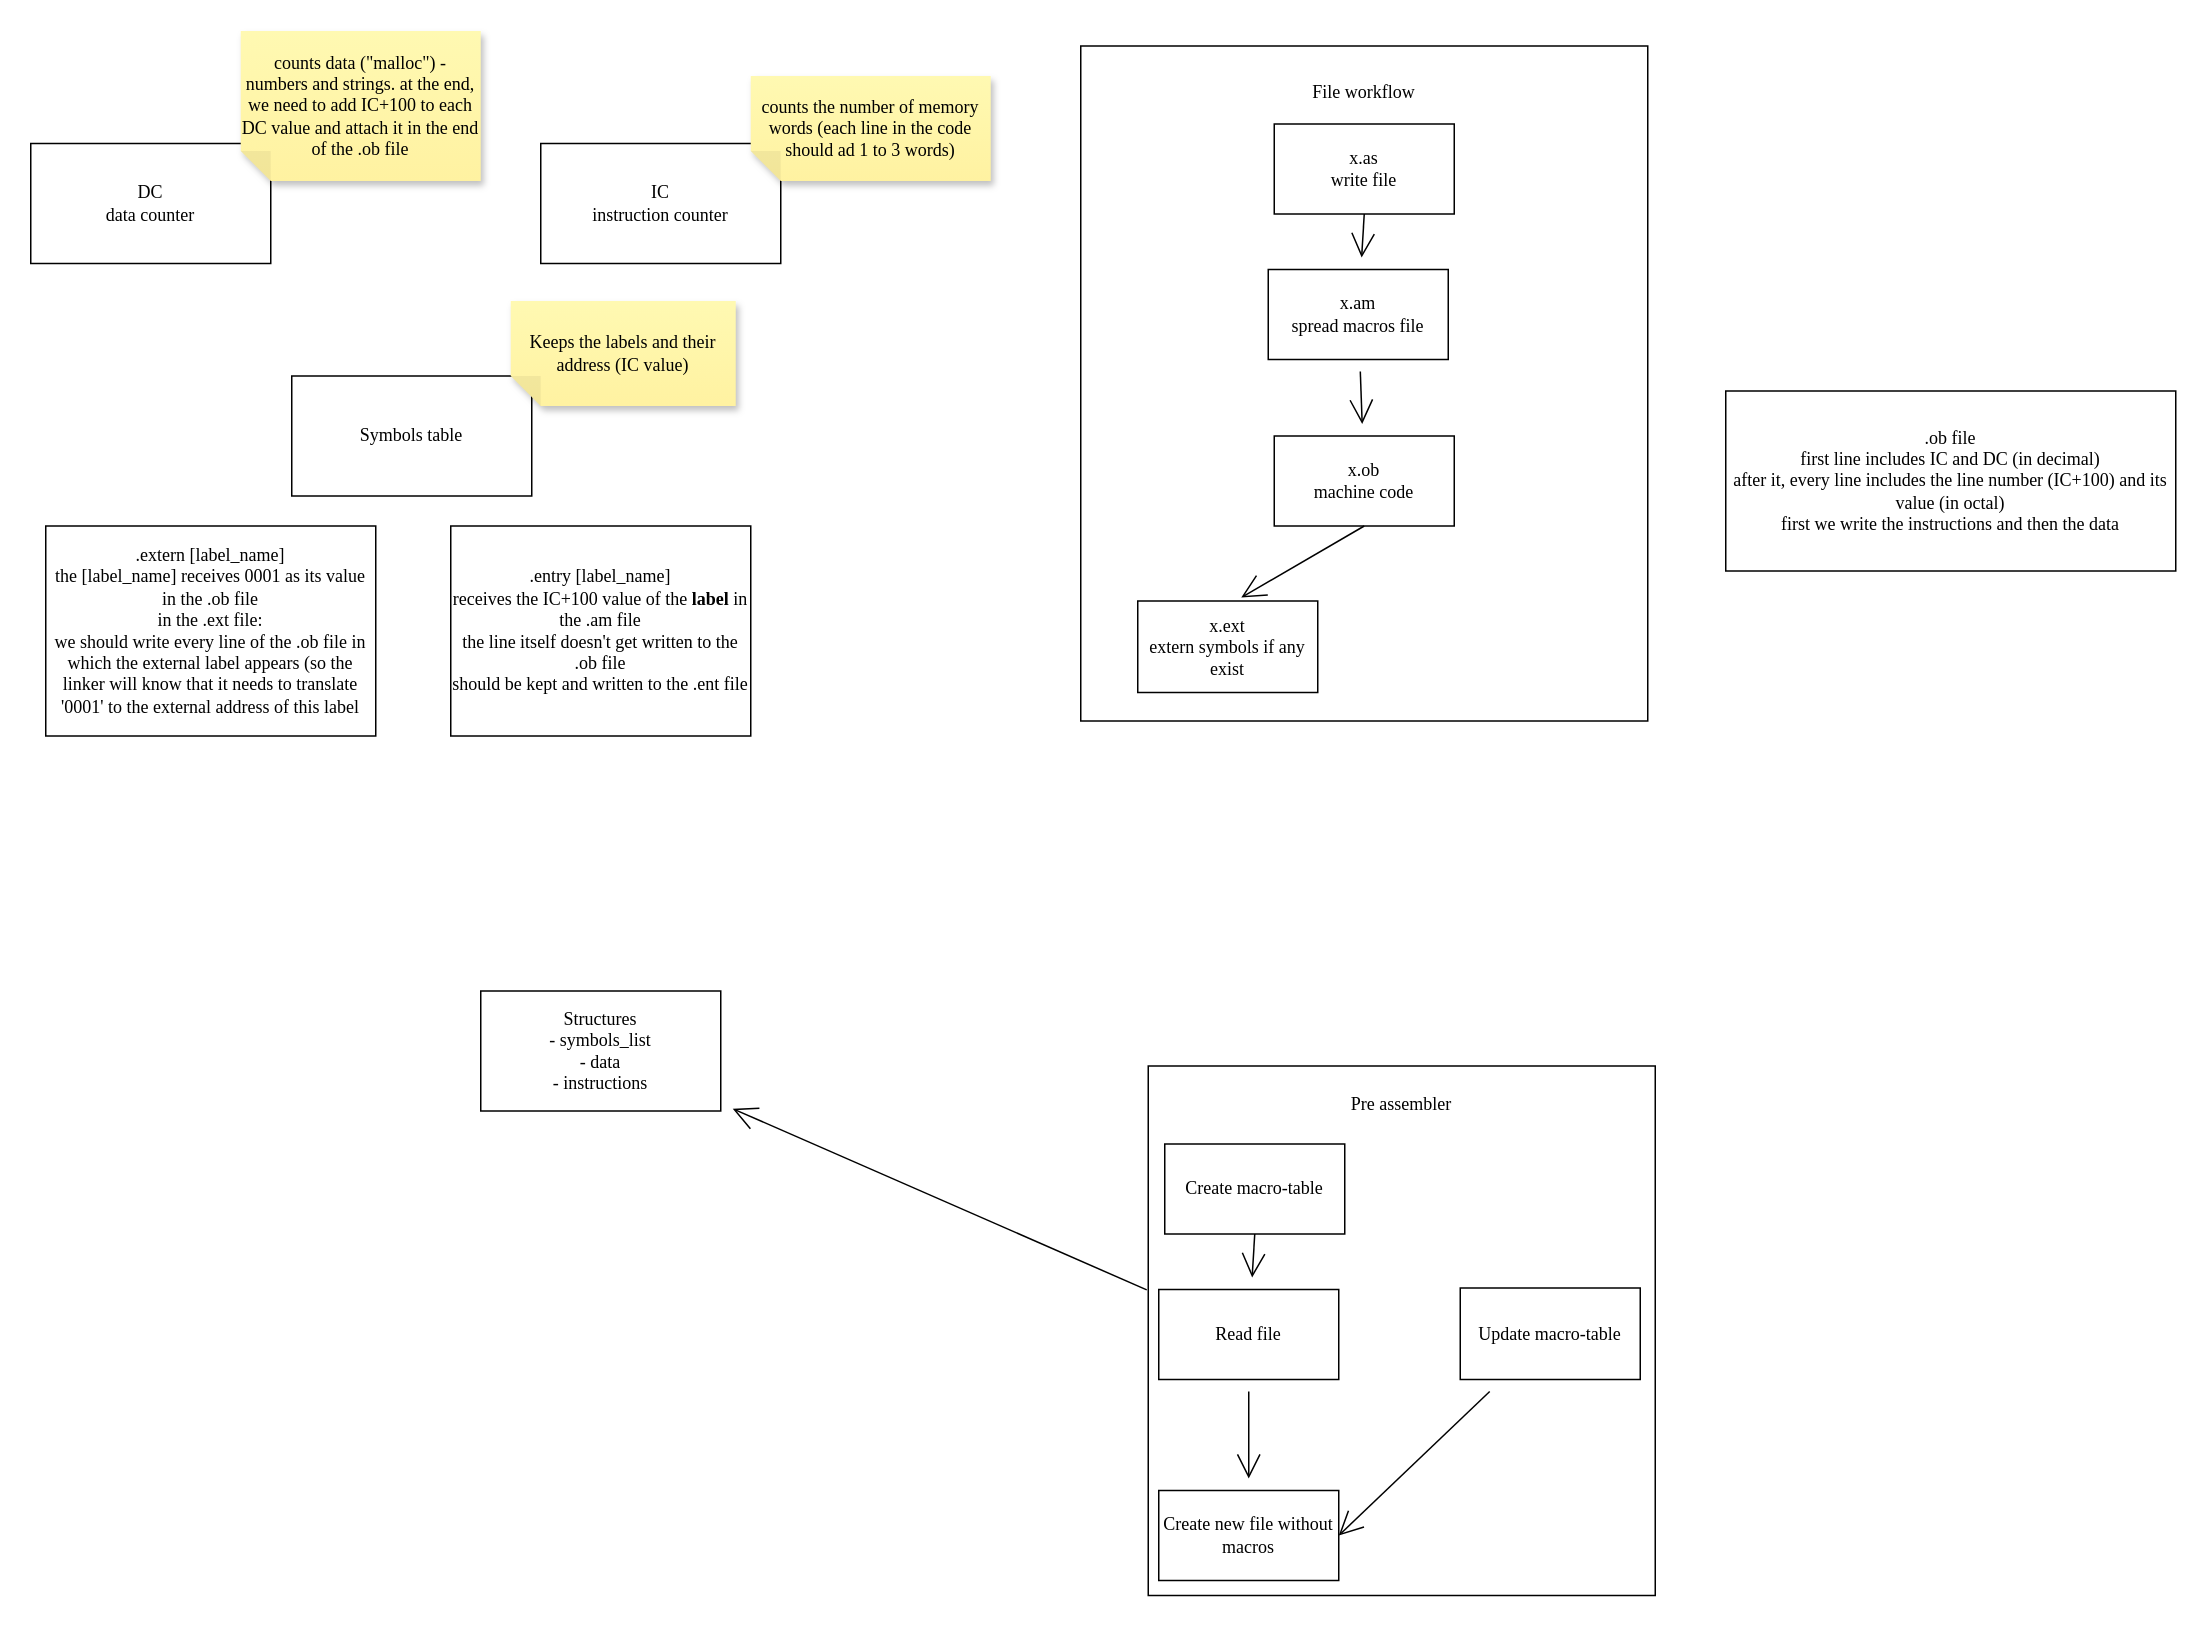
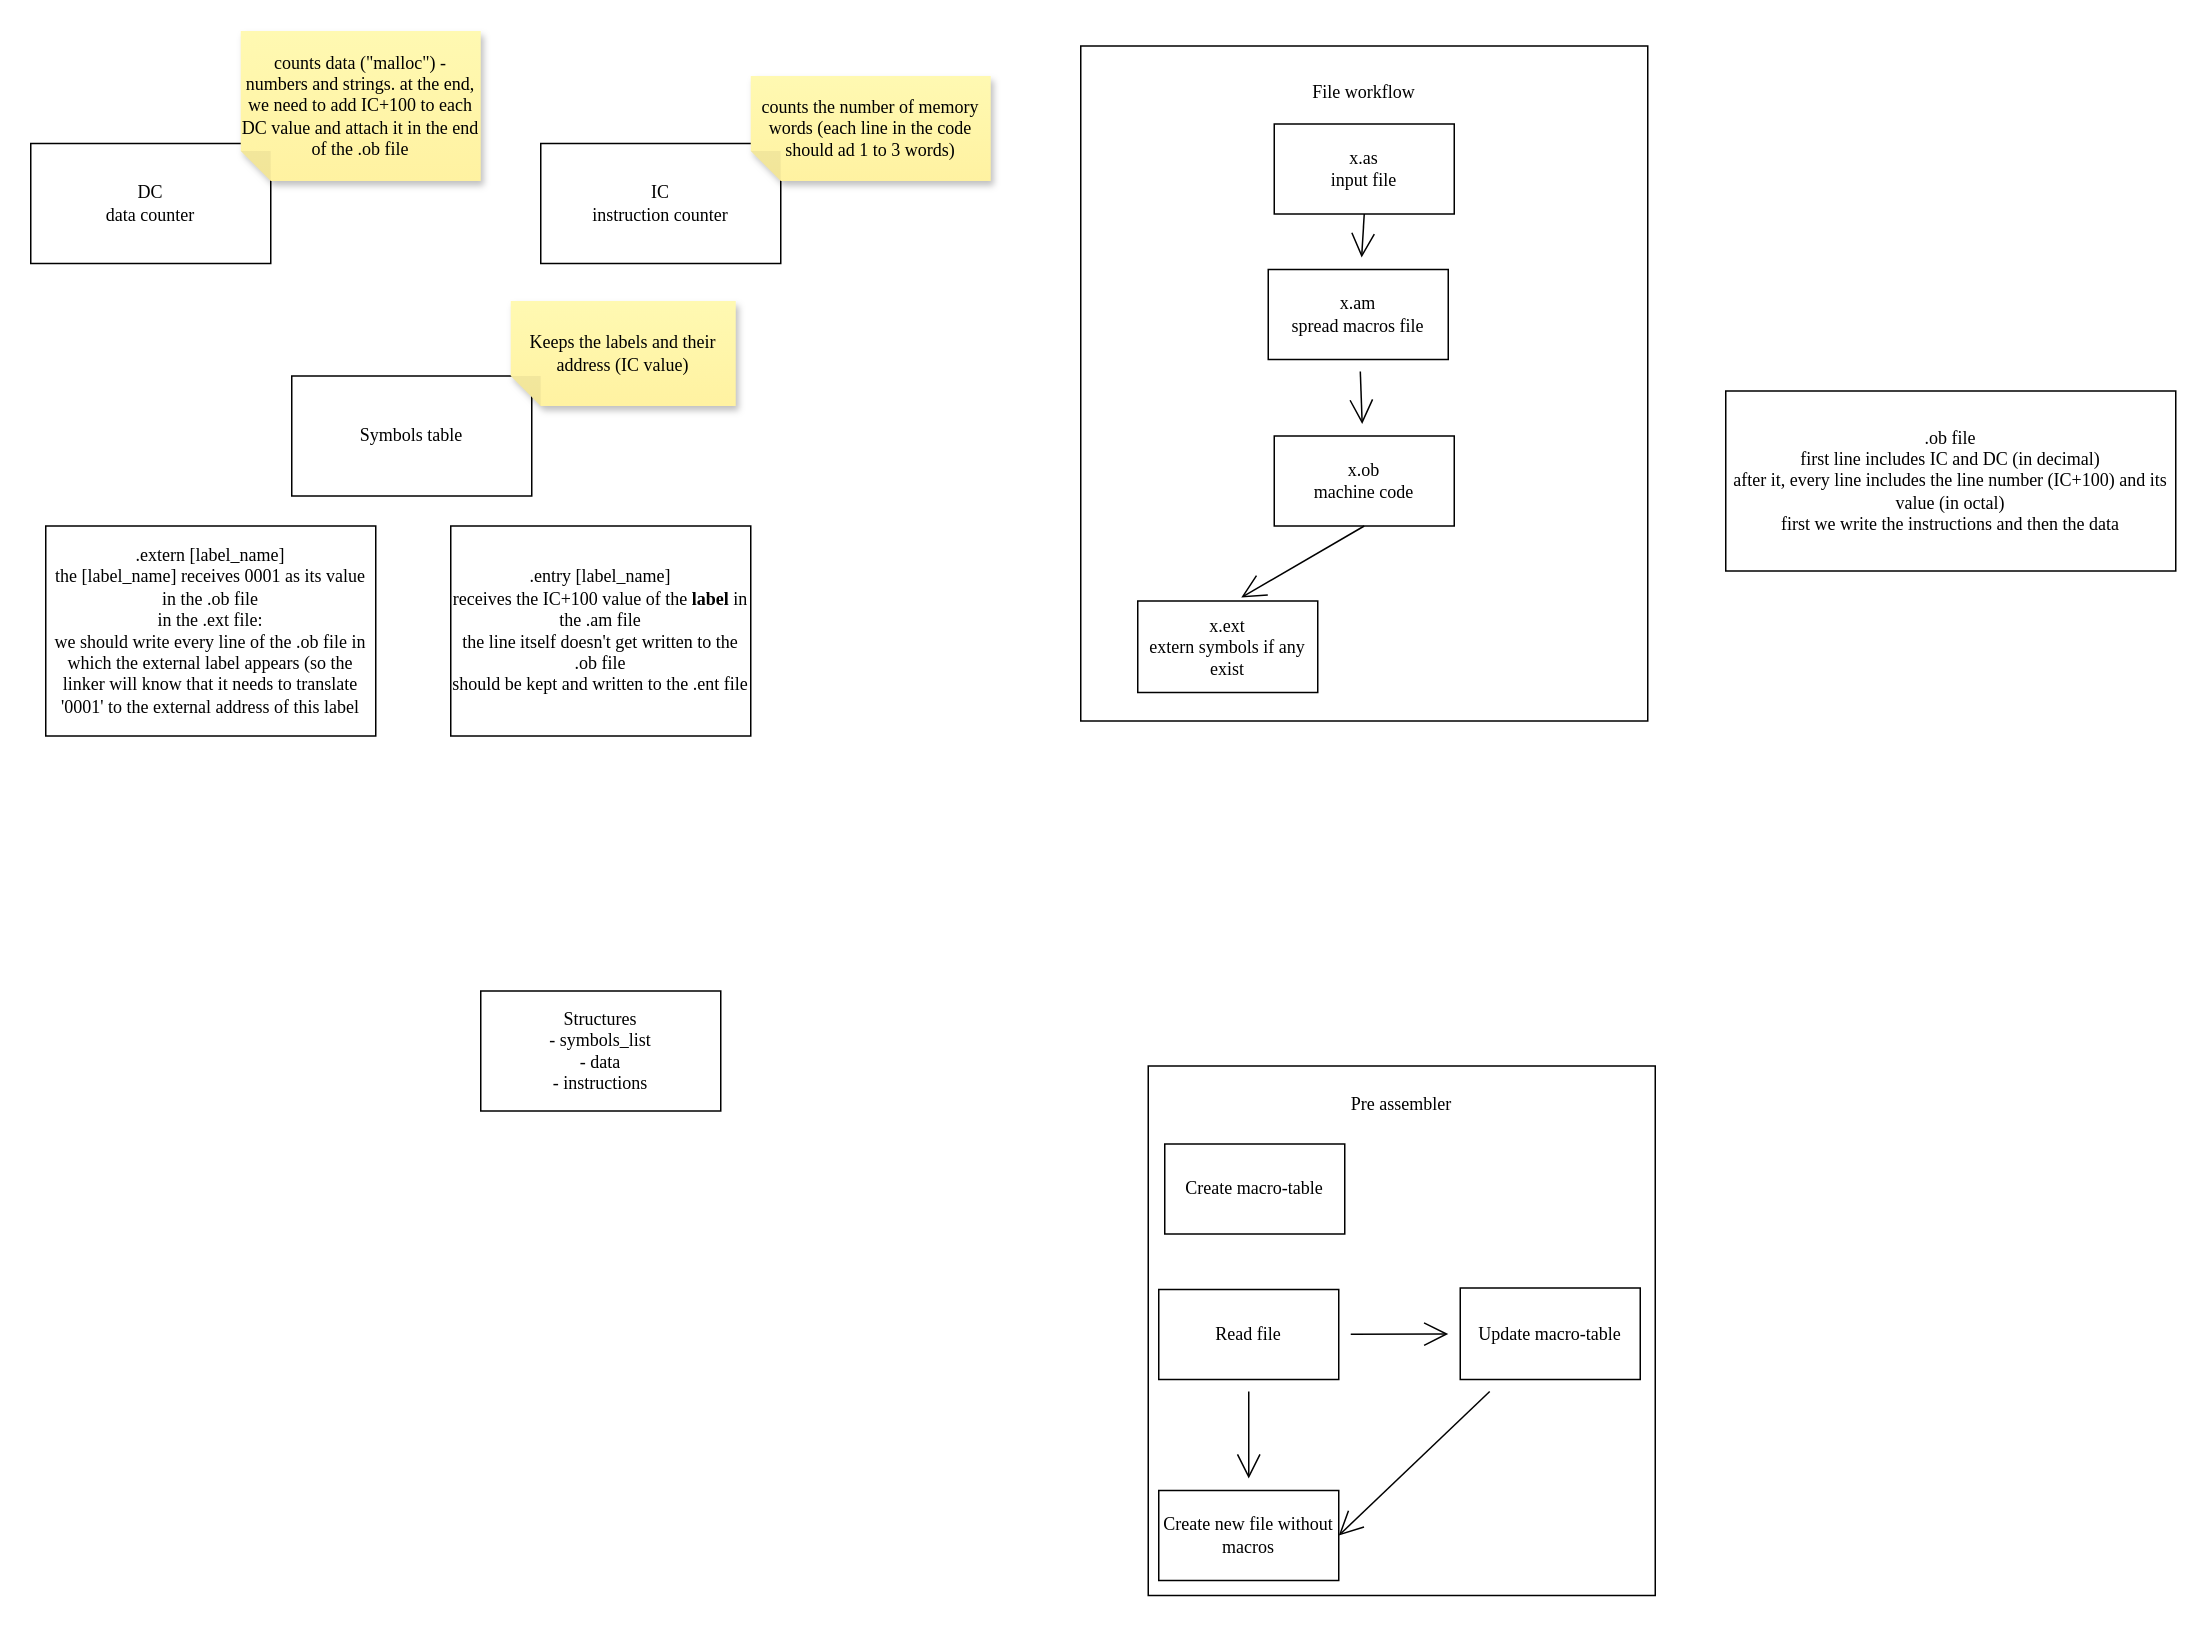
node "x.as write file": label "x.as write file" -> "x.as input file"
edge "Read file" -> "Structures - symbols_list - data - instructions": now "Read file" -> "Update macro-table"
edge "Create macro-table" -> "Read file": removed
